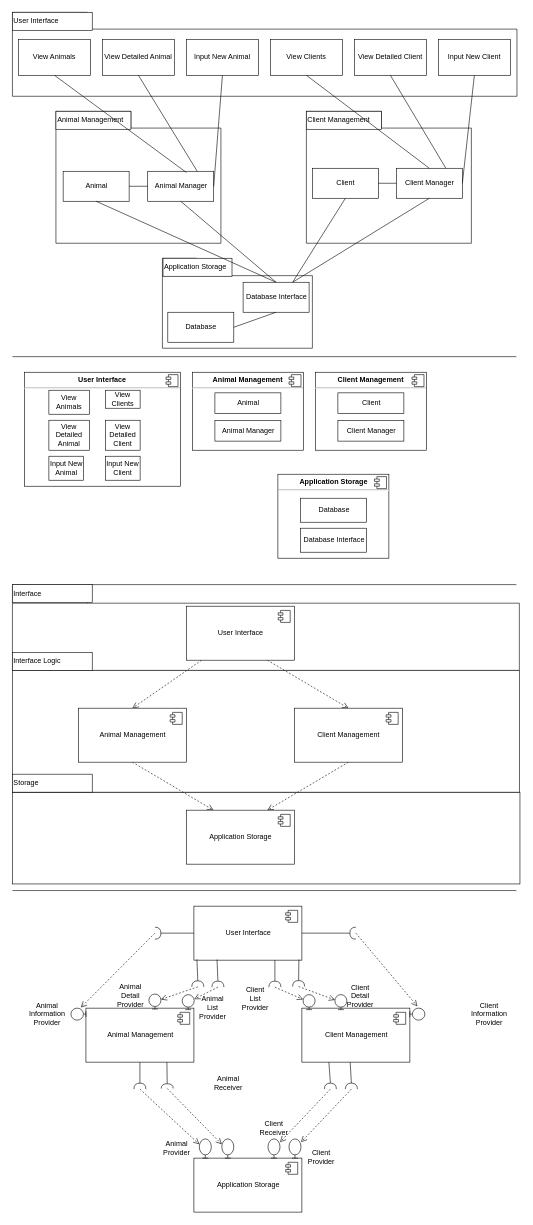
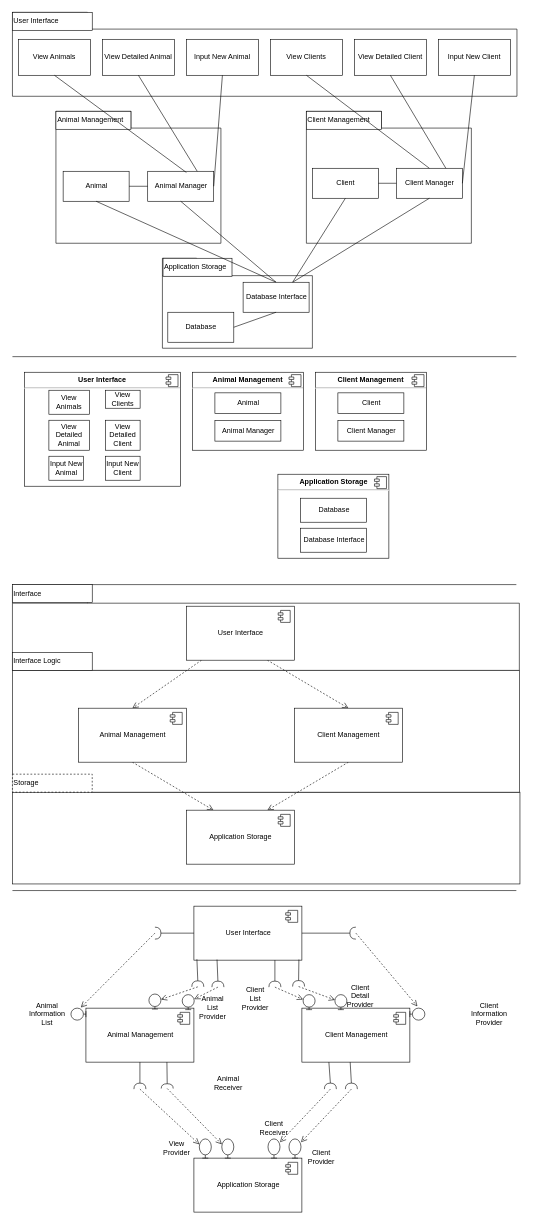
node "Storage": style solid -> dashed
node "Animal Detail Provider": removed
node "Animal Information Provider": label "Animal Information Provider" -> "Animal Information List"
node "Animal Provider": label "Animal Provider" -> "View Provider"
